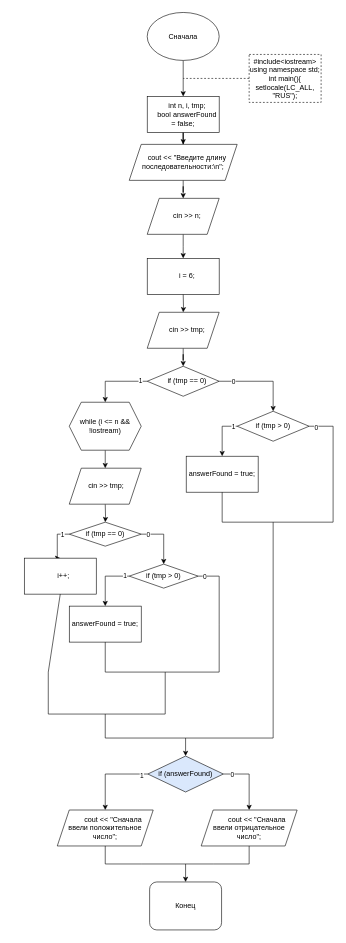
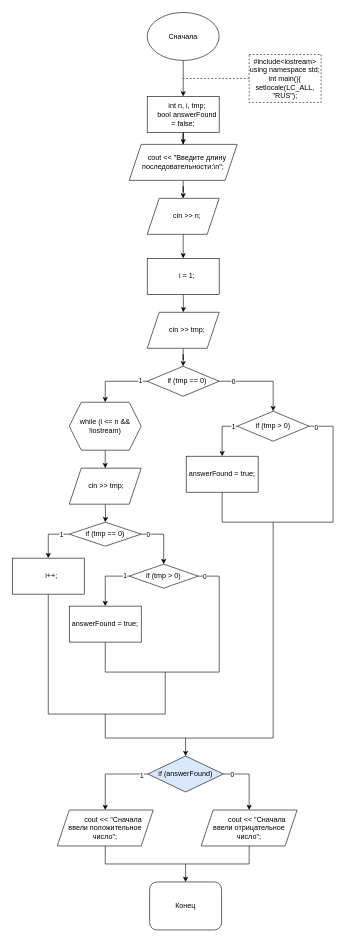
node "i = 6;": label "i = 6;" -> "i = 1;"
node "i++;": moved (60, 576) -> (48, 576)
